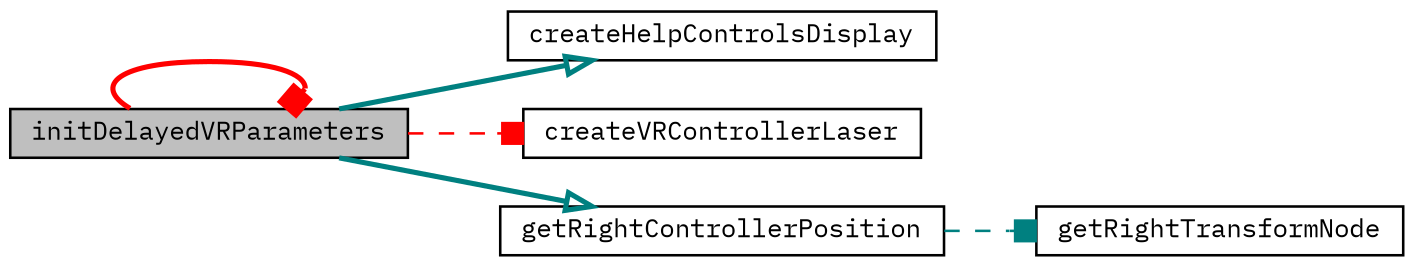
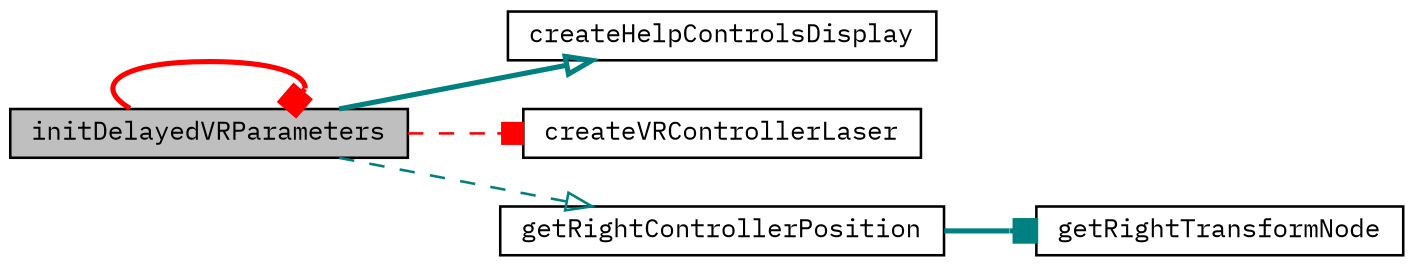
edge "initDelayedVRParameters" -> "getRightControllerPosition": style bold -> dashed
edge "getRightControllerPosition" -> "getRightTransformNode": style dashed -> bold
